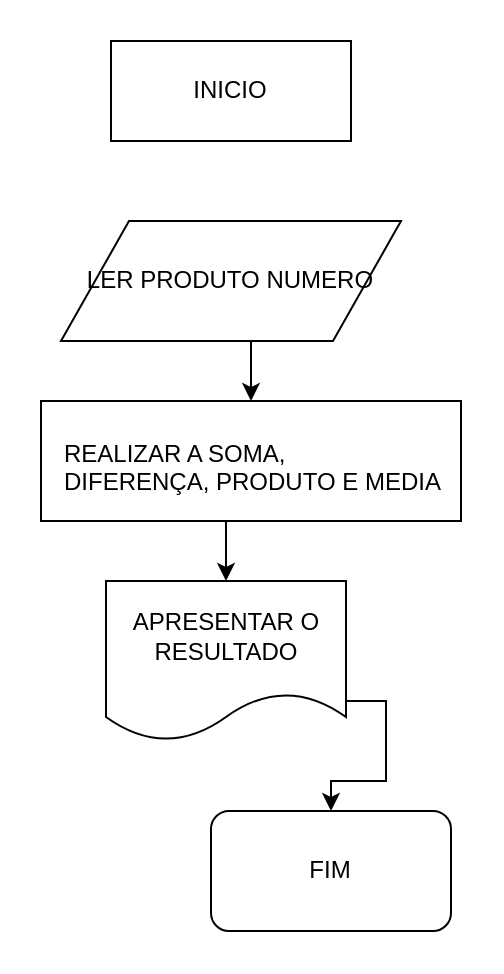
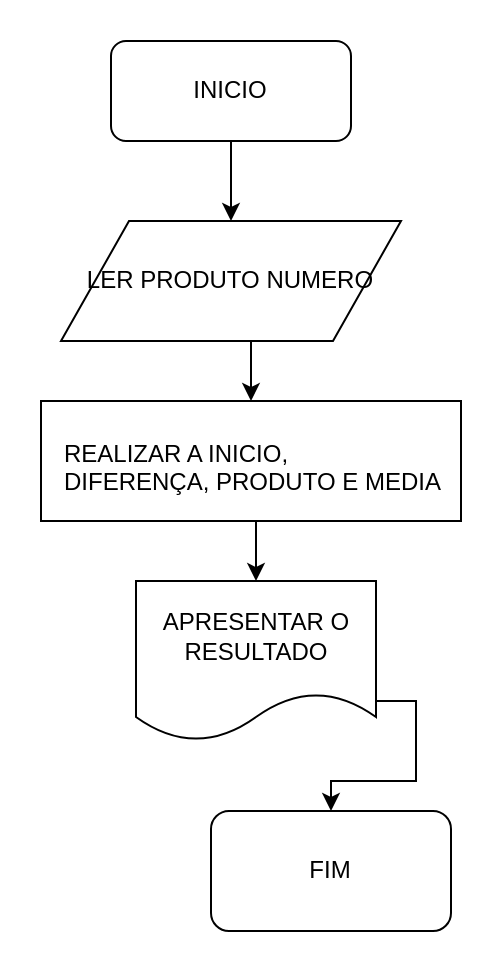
node "INICIO": shape rectangle -> rounded rectangle
edge "INICIO" -> "LER PRODUTO NUMERO": added
node "REALIZAR A SOMA, DIFERENÇA, PRODUTO E MEDIA": label "REALIZAR A SOMA, DIFERENÇA, PRODUTO E MEDIA" -> "REALIZAR A INICIO, DIFERENÇA, PRODUTO E MEDIA"
node "APRESENTAR O RESULTADO": moved (226, 661) -> (256, 661)
